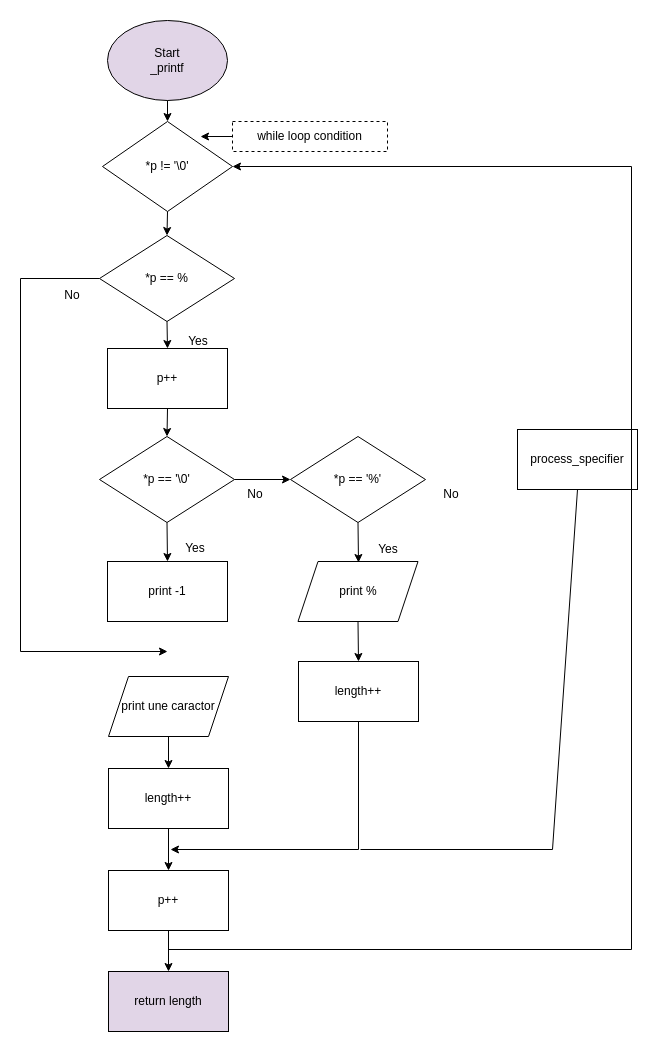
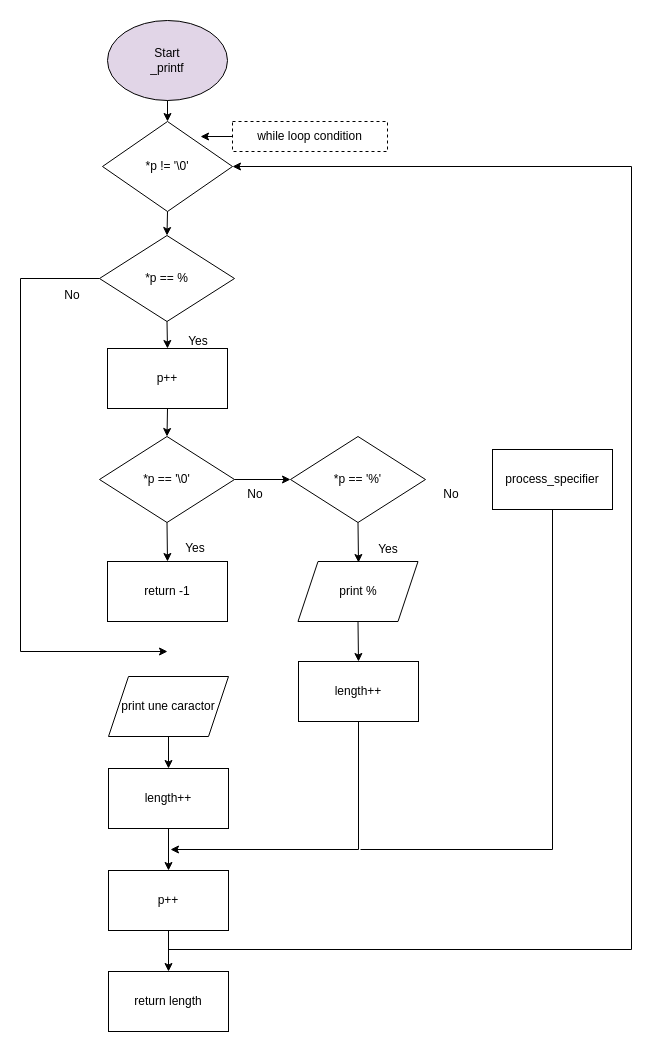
node "process_specifier": moved (578, 460) -> (553, 480)
node "print -1": label "print -1" -> "return -1"
node "return length": fillcolor #e1d5e7 -> #ffffff
